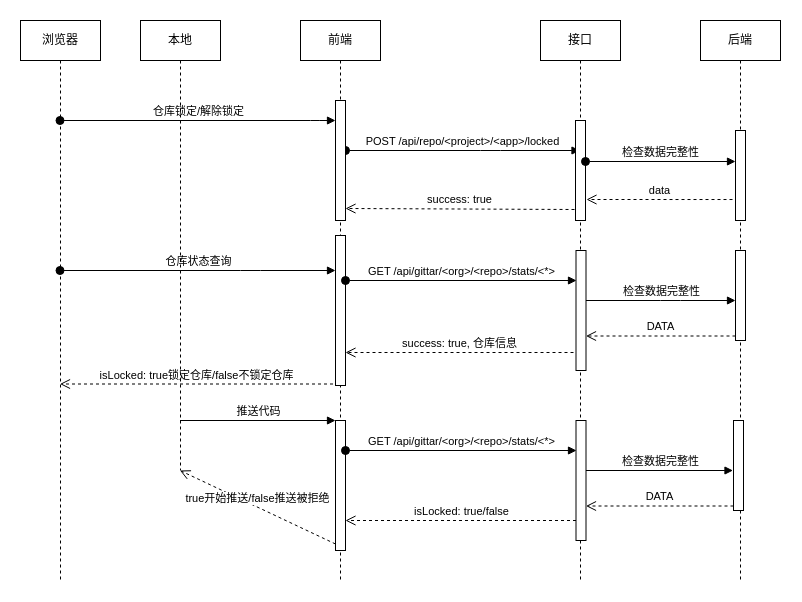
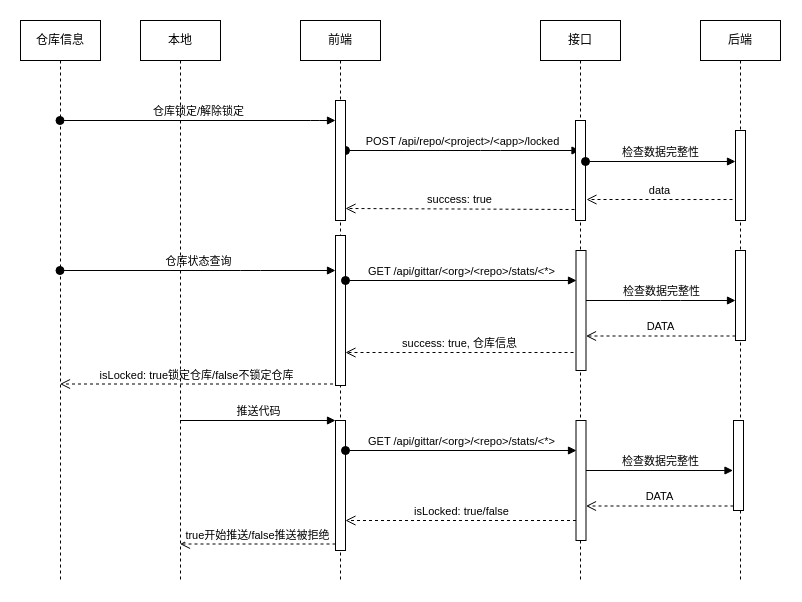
node "浏览器": label "浏览器" -> "仓库信息"
node "本地": size 80x450 -> 80x560
